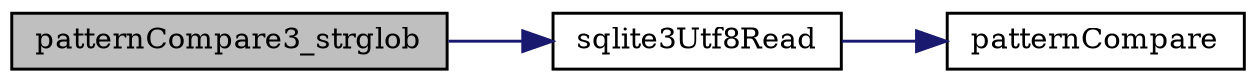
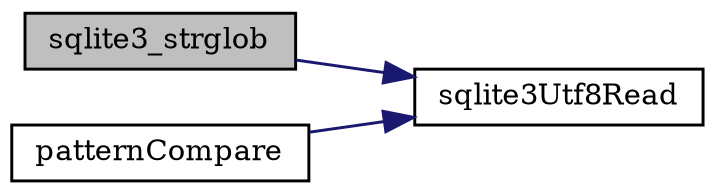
node "patternCompare3_strglob": label "patternCompare3_strglob" -> "sqlite3_strglob"
edge "sqlite3Utf8Read" -> "patternCompare": reversed
